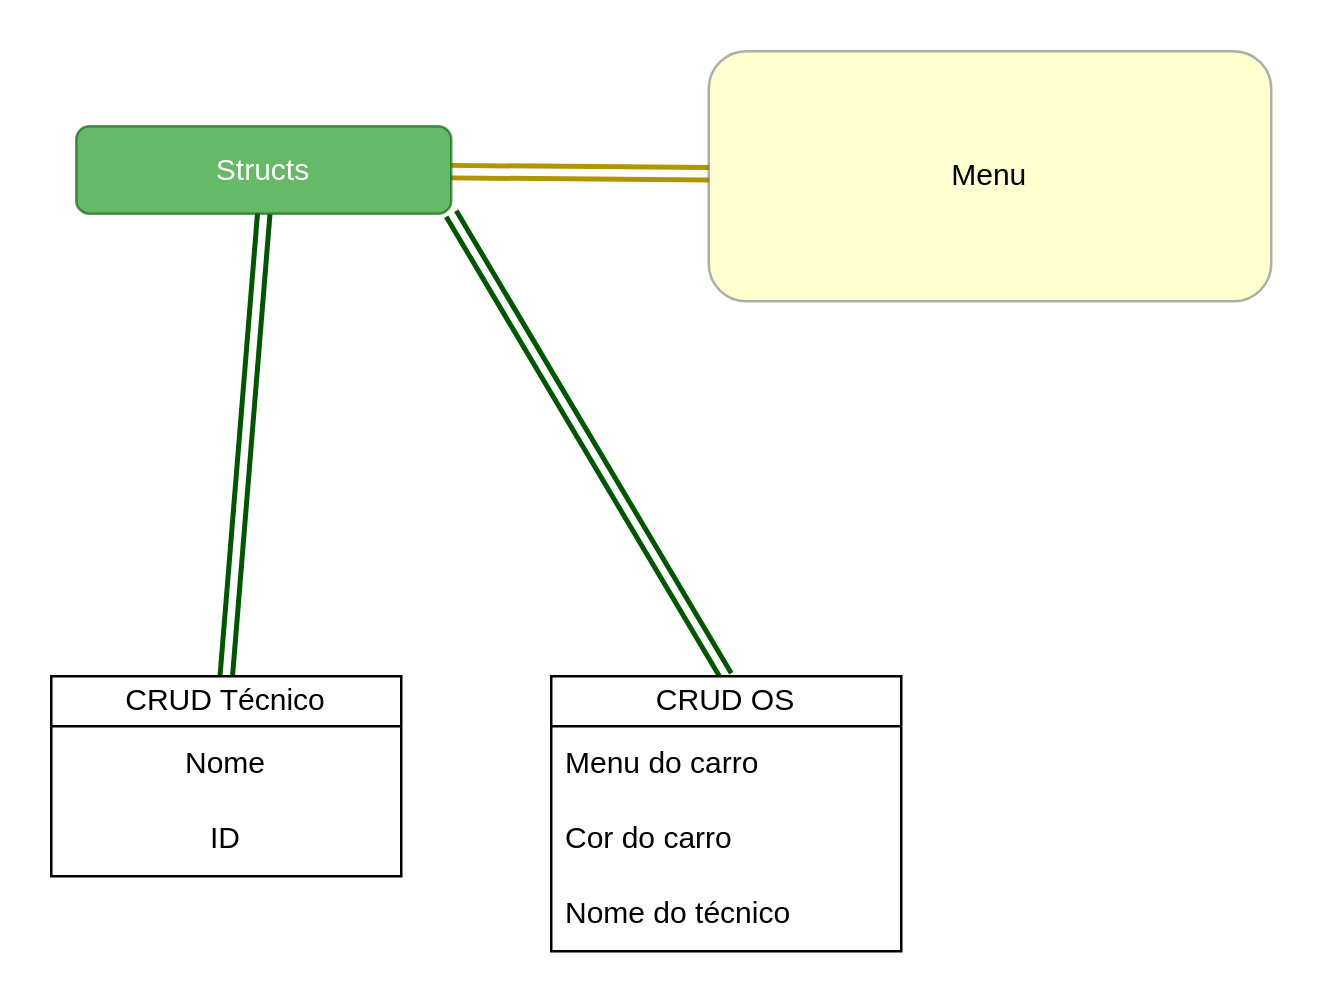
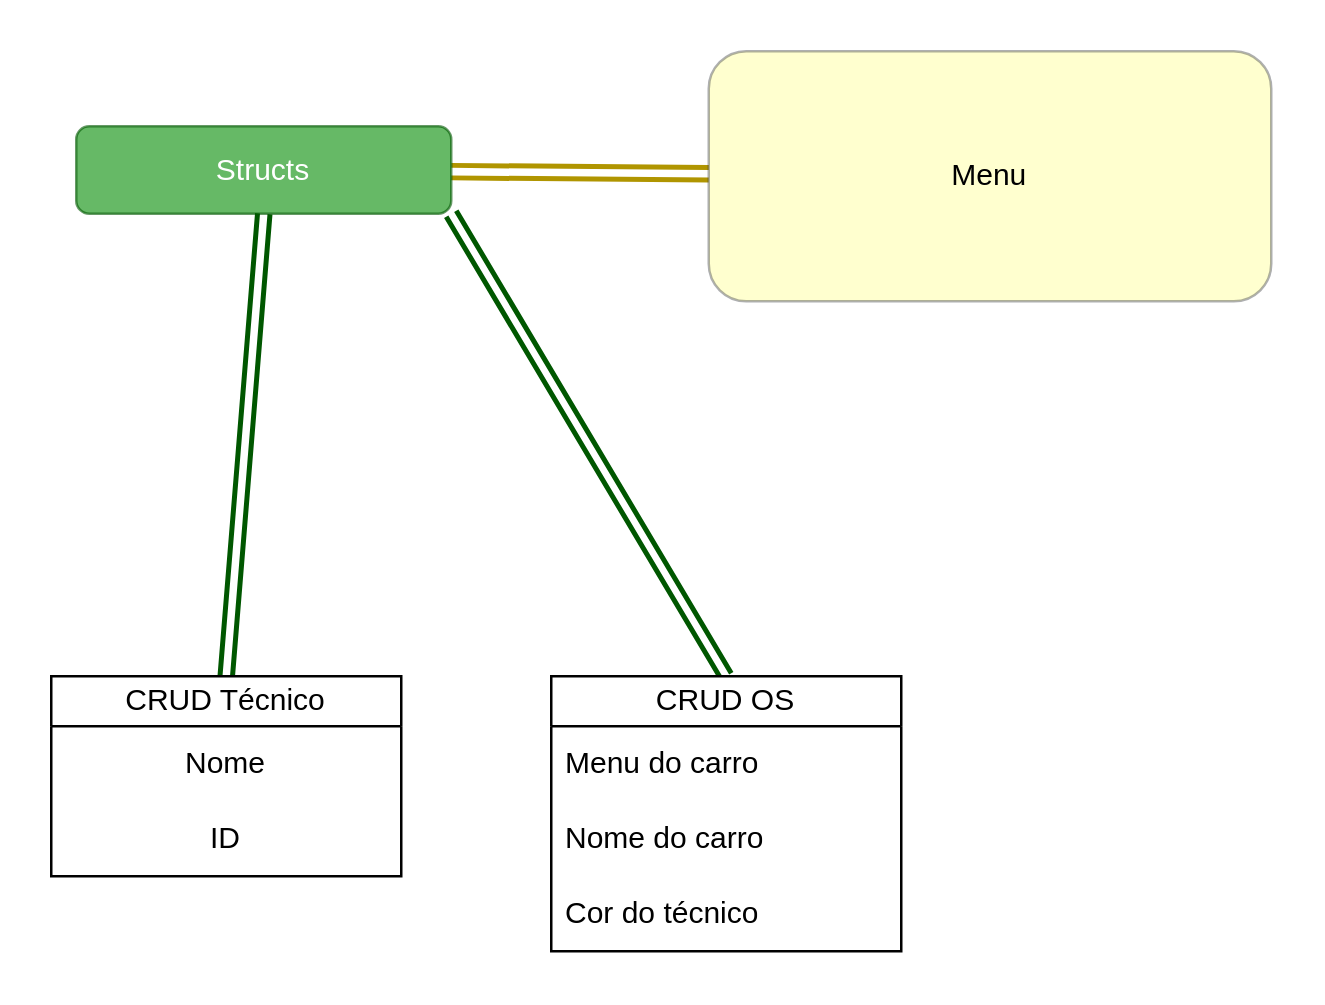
node "Cor do carro": label "Cor do carro" -> "Nome do carro"
node "Nome do técnico": label "Nome do técnico" -> "Cor do técnico"
